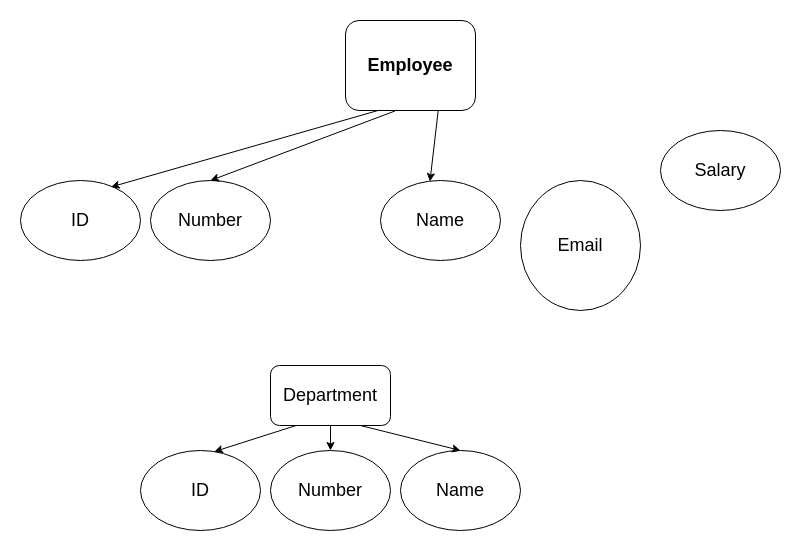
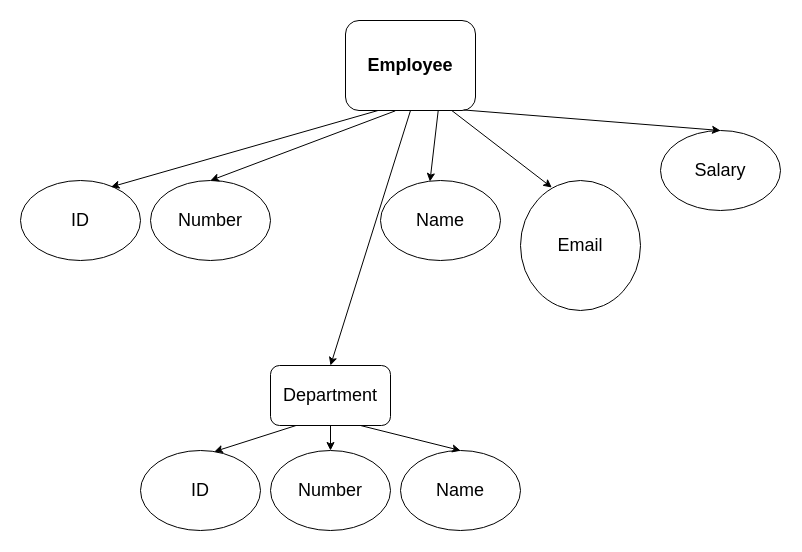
edge "Employee" -> "Salary": added
edge "Employee" -> "Email": added
edge "Employee" -> "Department": added
